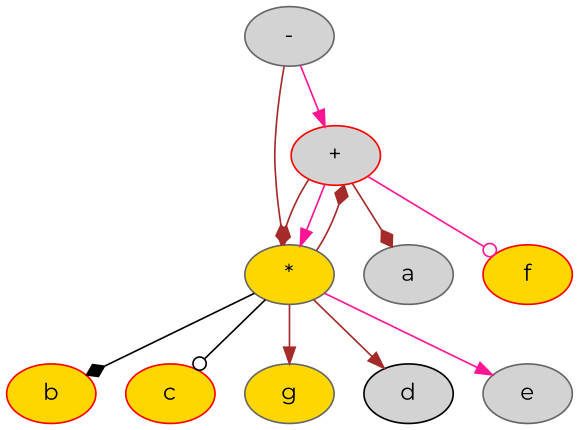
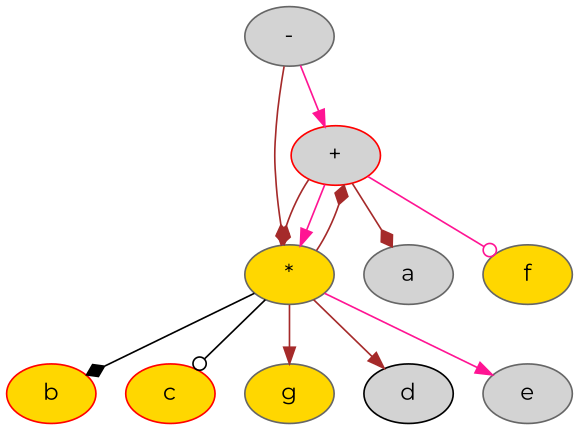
node "f": color red -> gray40
